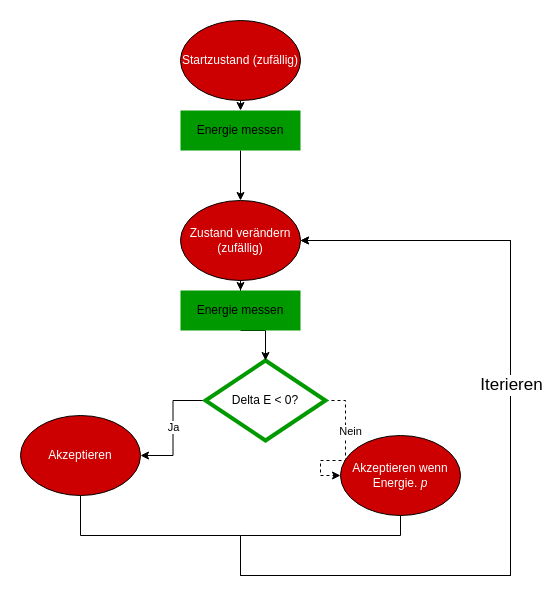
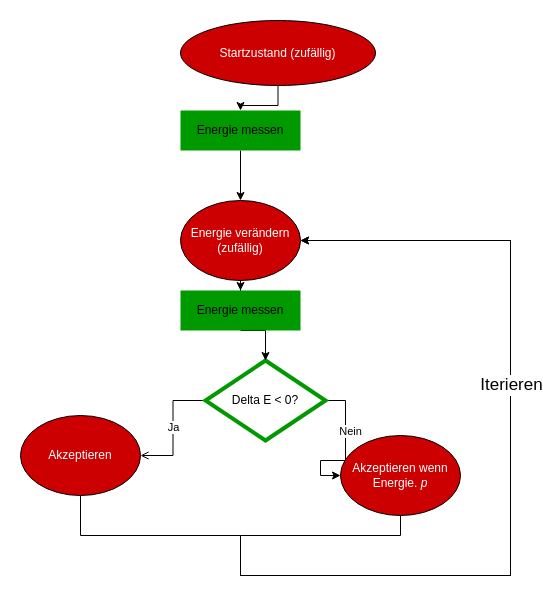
node "Startzustand (zufällig)": size 120x80 -> 195x65
node "Zustand verändern (zufällig)": label "Zustand verändern (zufällig)" -> "Energie verändern (zufällig)"
edge "Delta E < 0?" -> "Akzeptieren": arrowhead classic -> open
edge "Delta E < 0?" -> "Akzeptieren wenn Energie. p": style dashed -> solid
